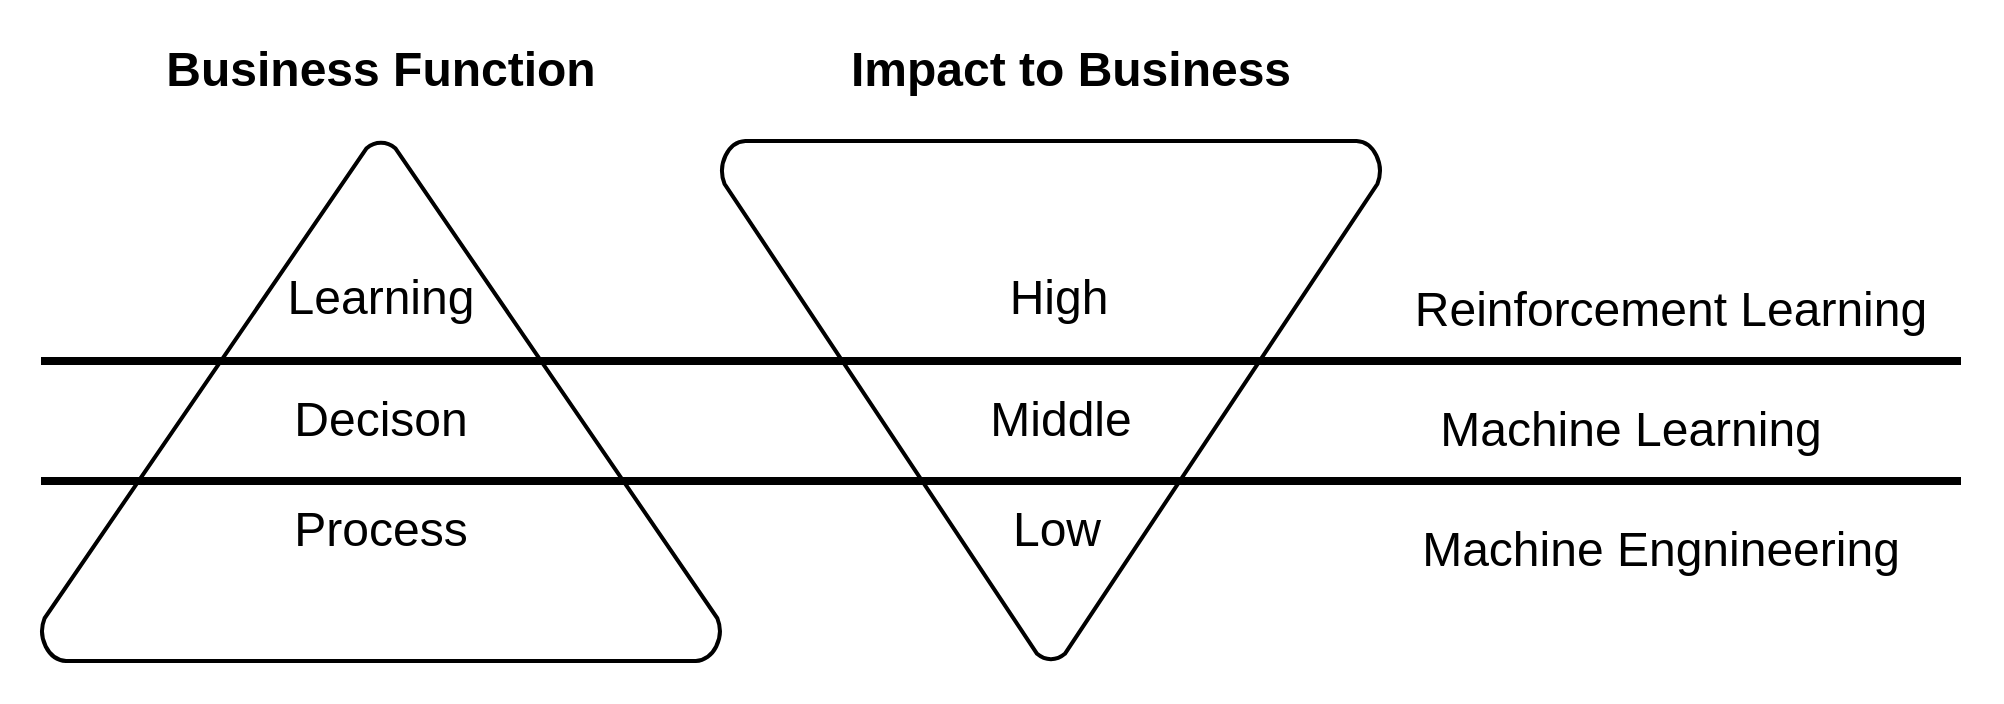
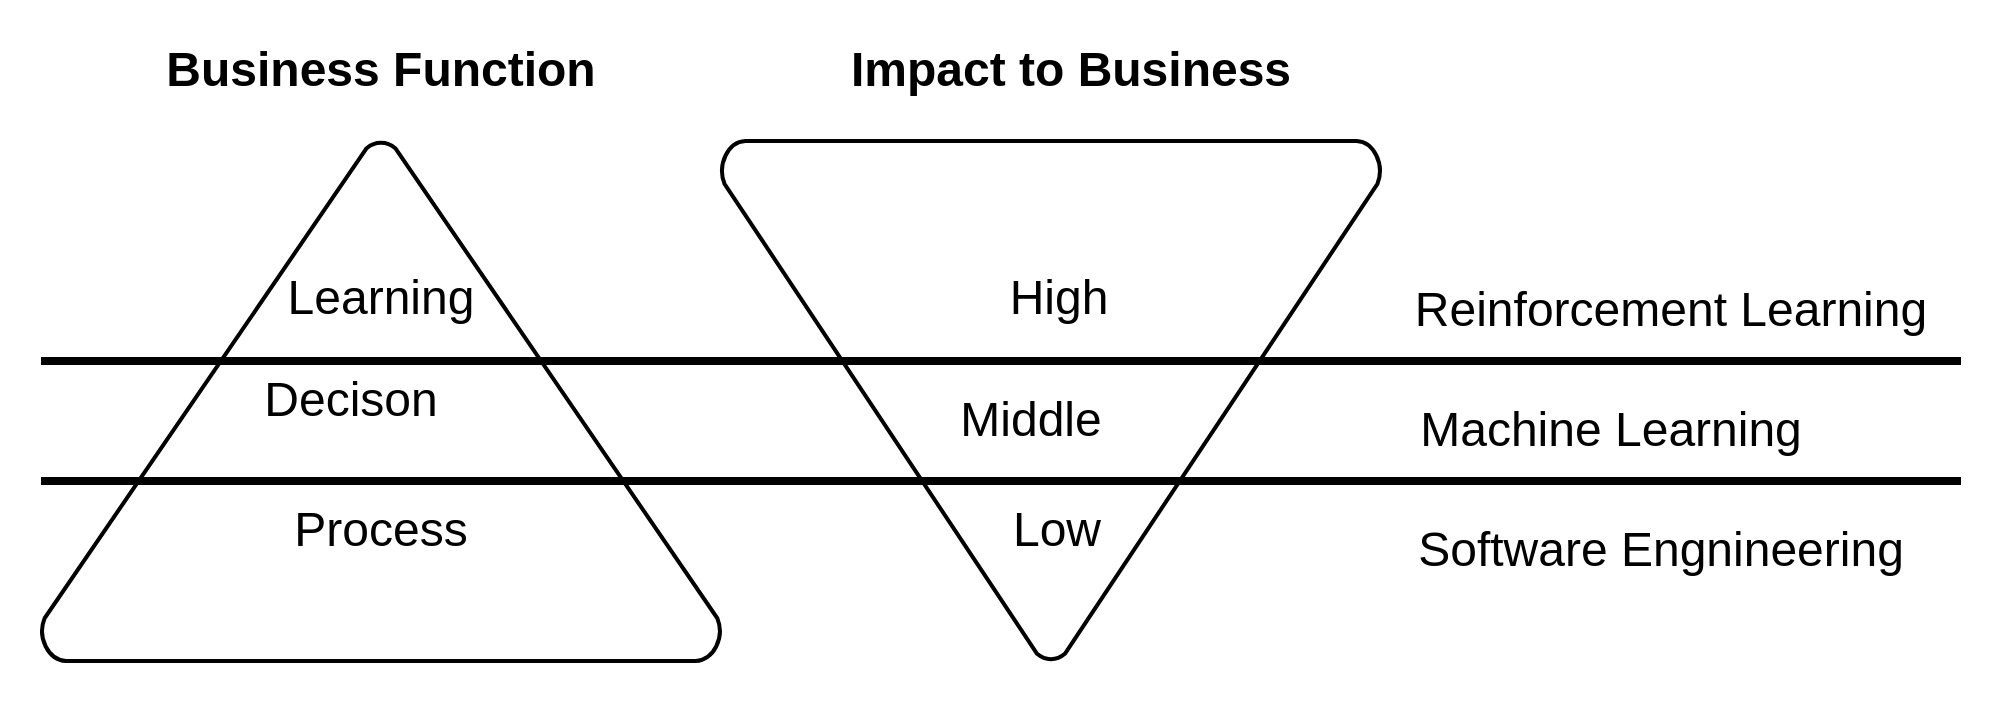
node "Decison": moved (381, 421) -> (351, 401)
node "Middle": moved (1061, 421) -> (1031, 421)
node "Machine Learning": moved (1631, 431) -> (1611, 431)
node "Machine Engnineering": label "Machine Engnineering" -> "Software Engnineering"
